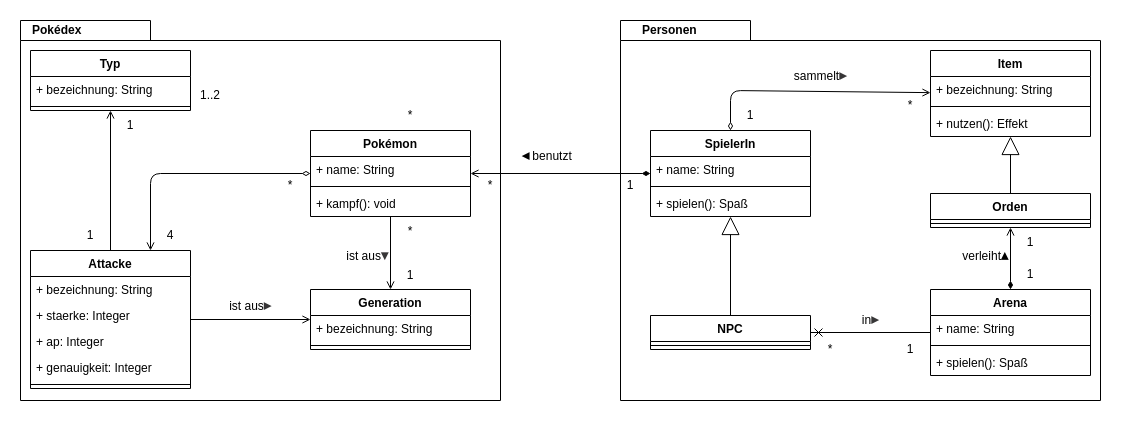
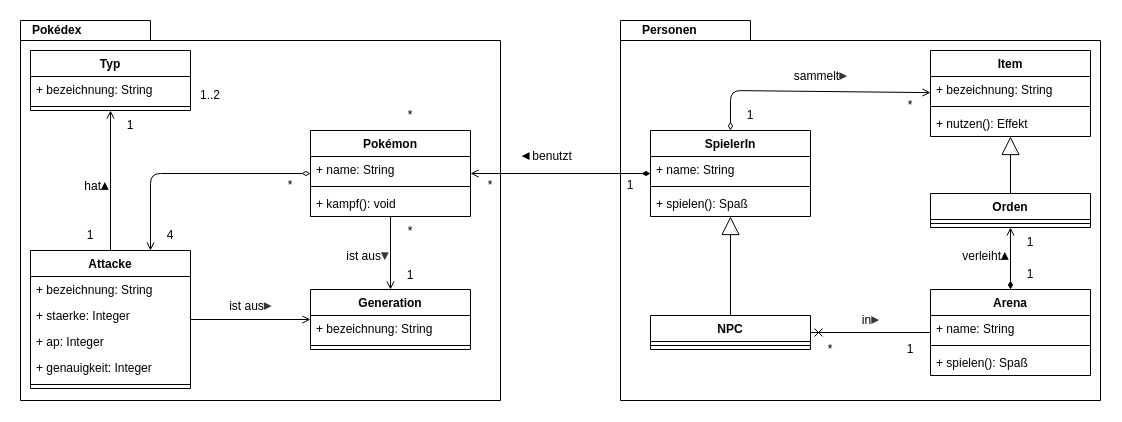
node "hat▴": added
